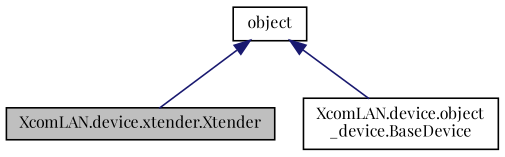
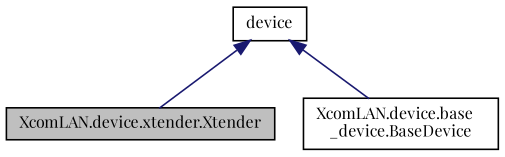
node "object": label "object" -> "device"
node "XcomLAN.device.object _device.BaseDevice": label "XcomLAN.device.object _device.BaseDevice" -> "XcomLAN.device.base _device.BaseDevice"
